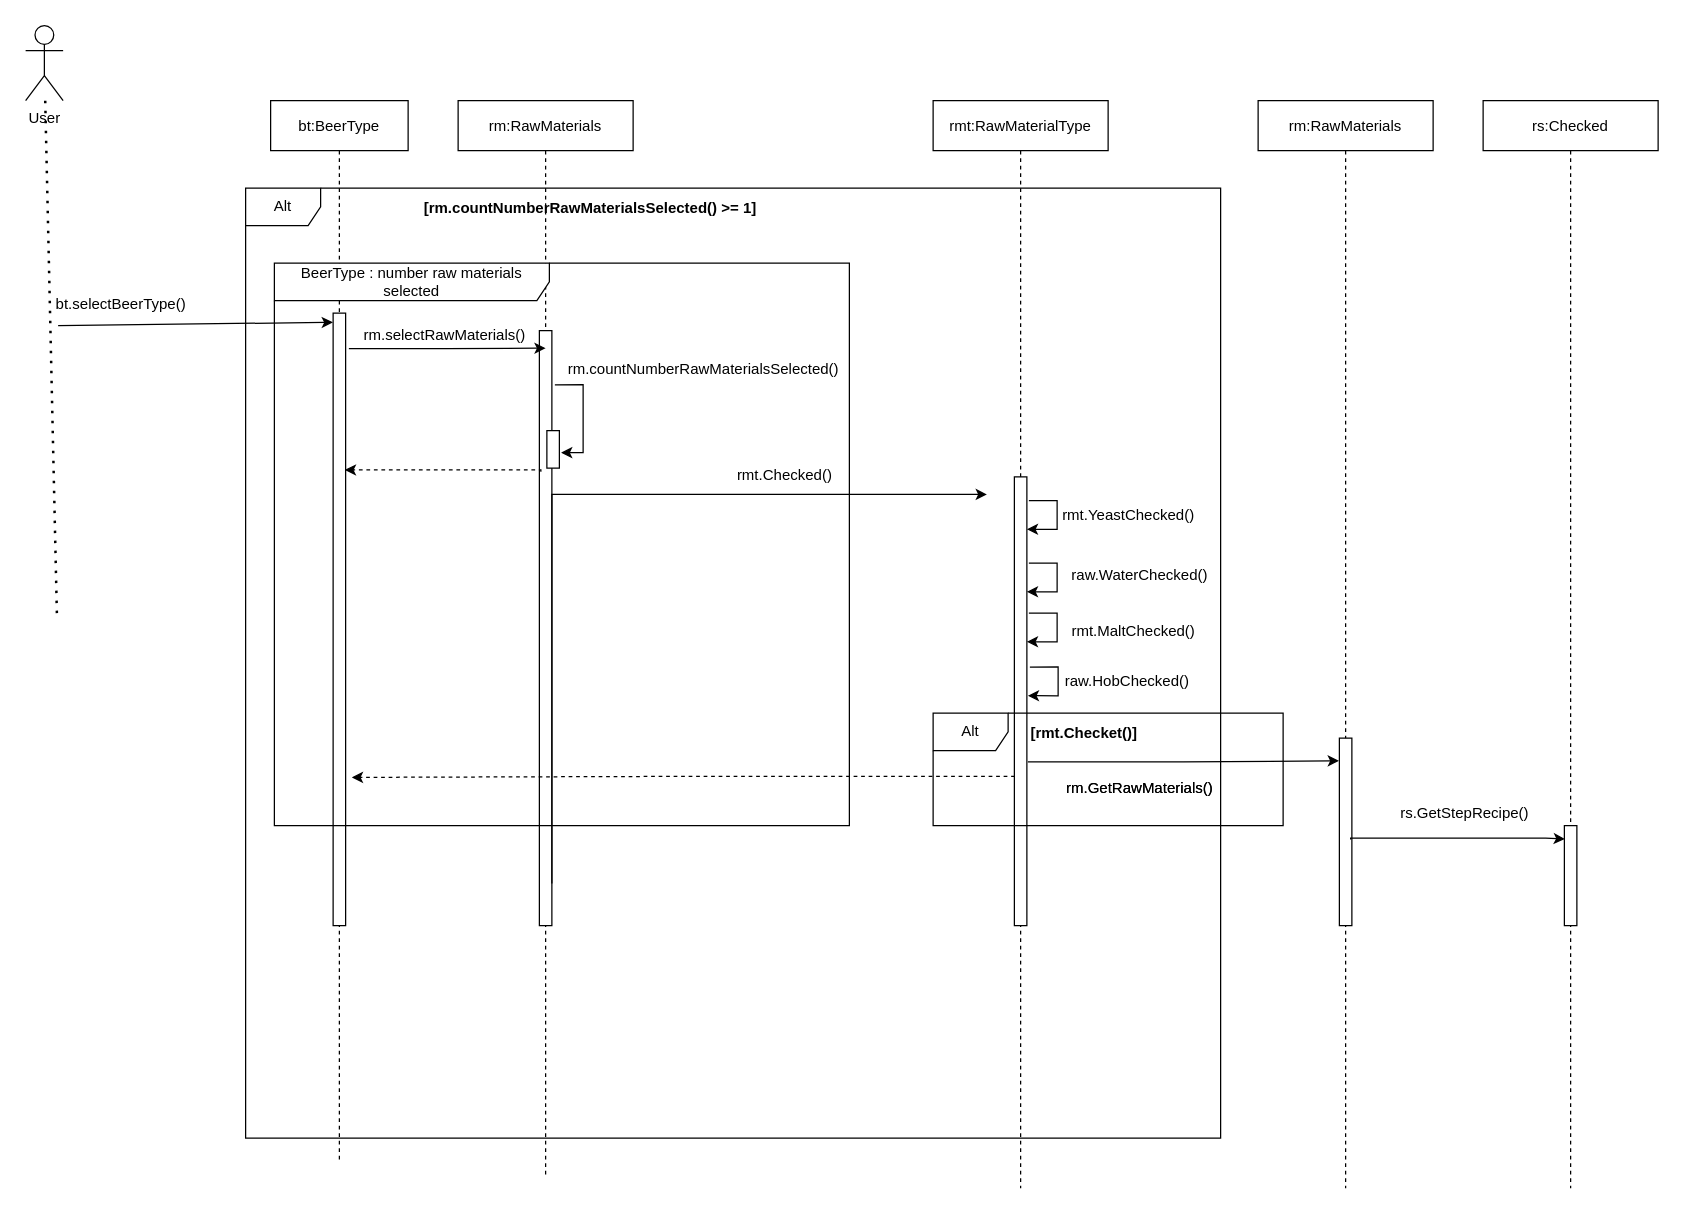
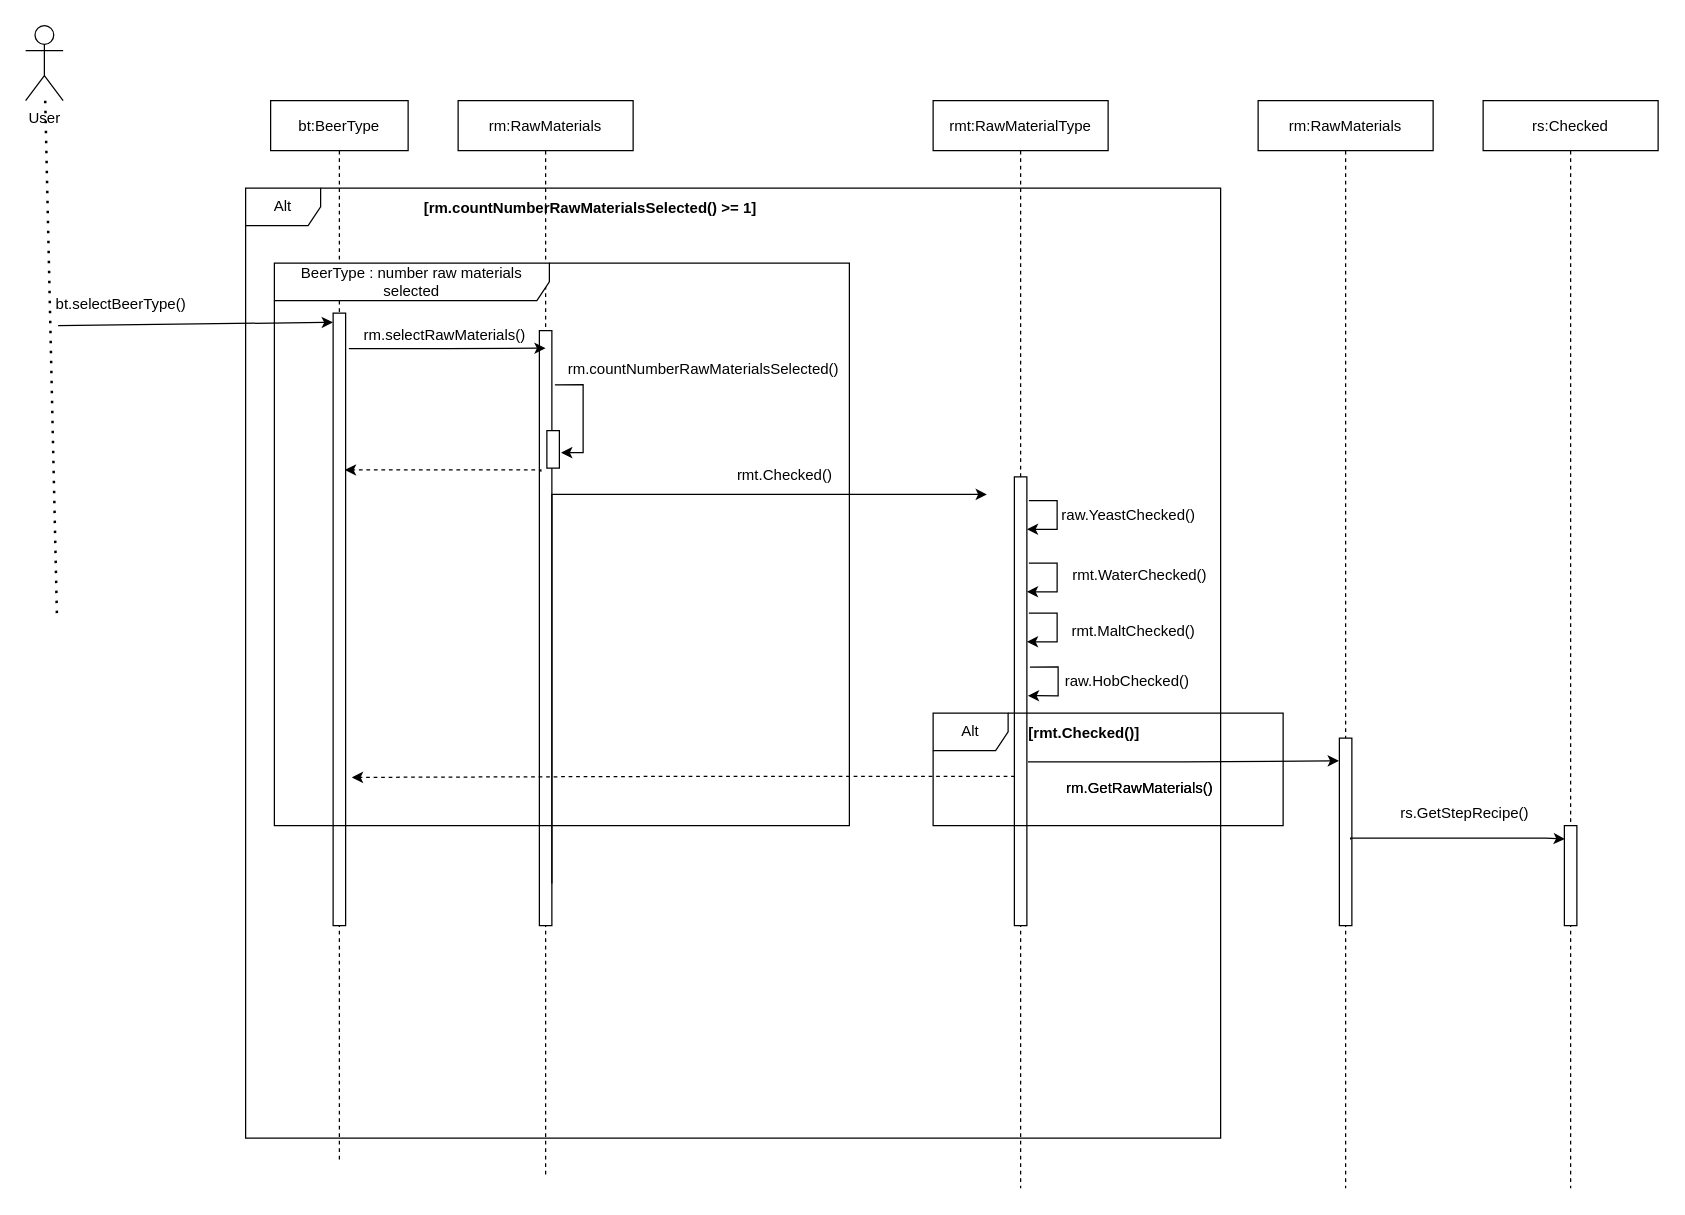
node "rmt.YeastChecked()": label "rmt.YeastChecked()" -> "raw.YeastChecked()"
node "raw.WaterChecked()": label "raw.WaterChecked()" -> "rmt.WaterChecked()"
node "[rmt.Checket()]": label "[rmt.Checket()]" -> "[rmt.Checked()]"
